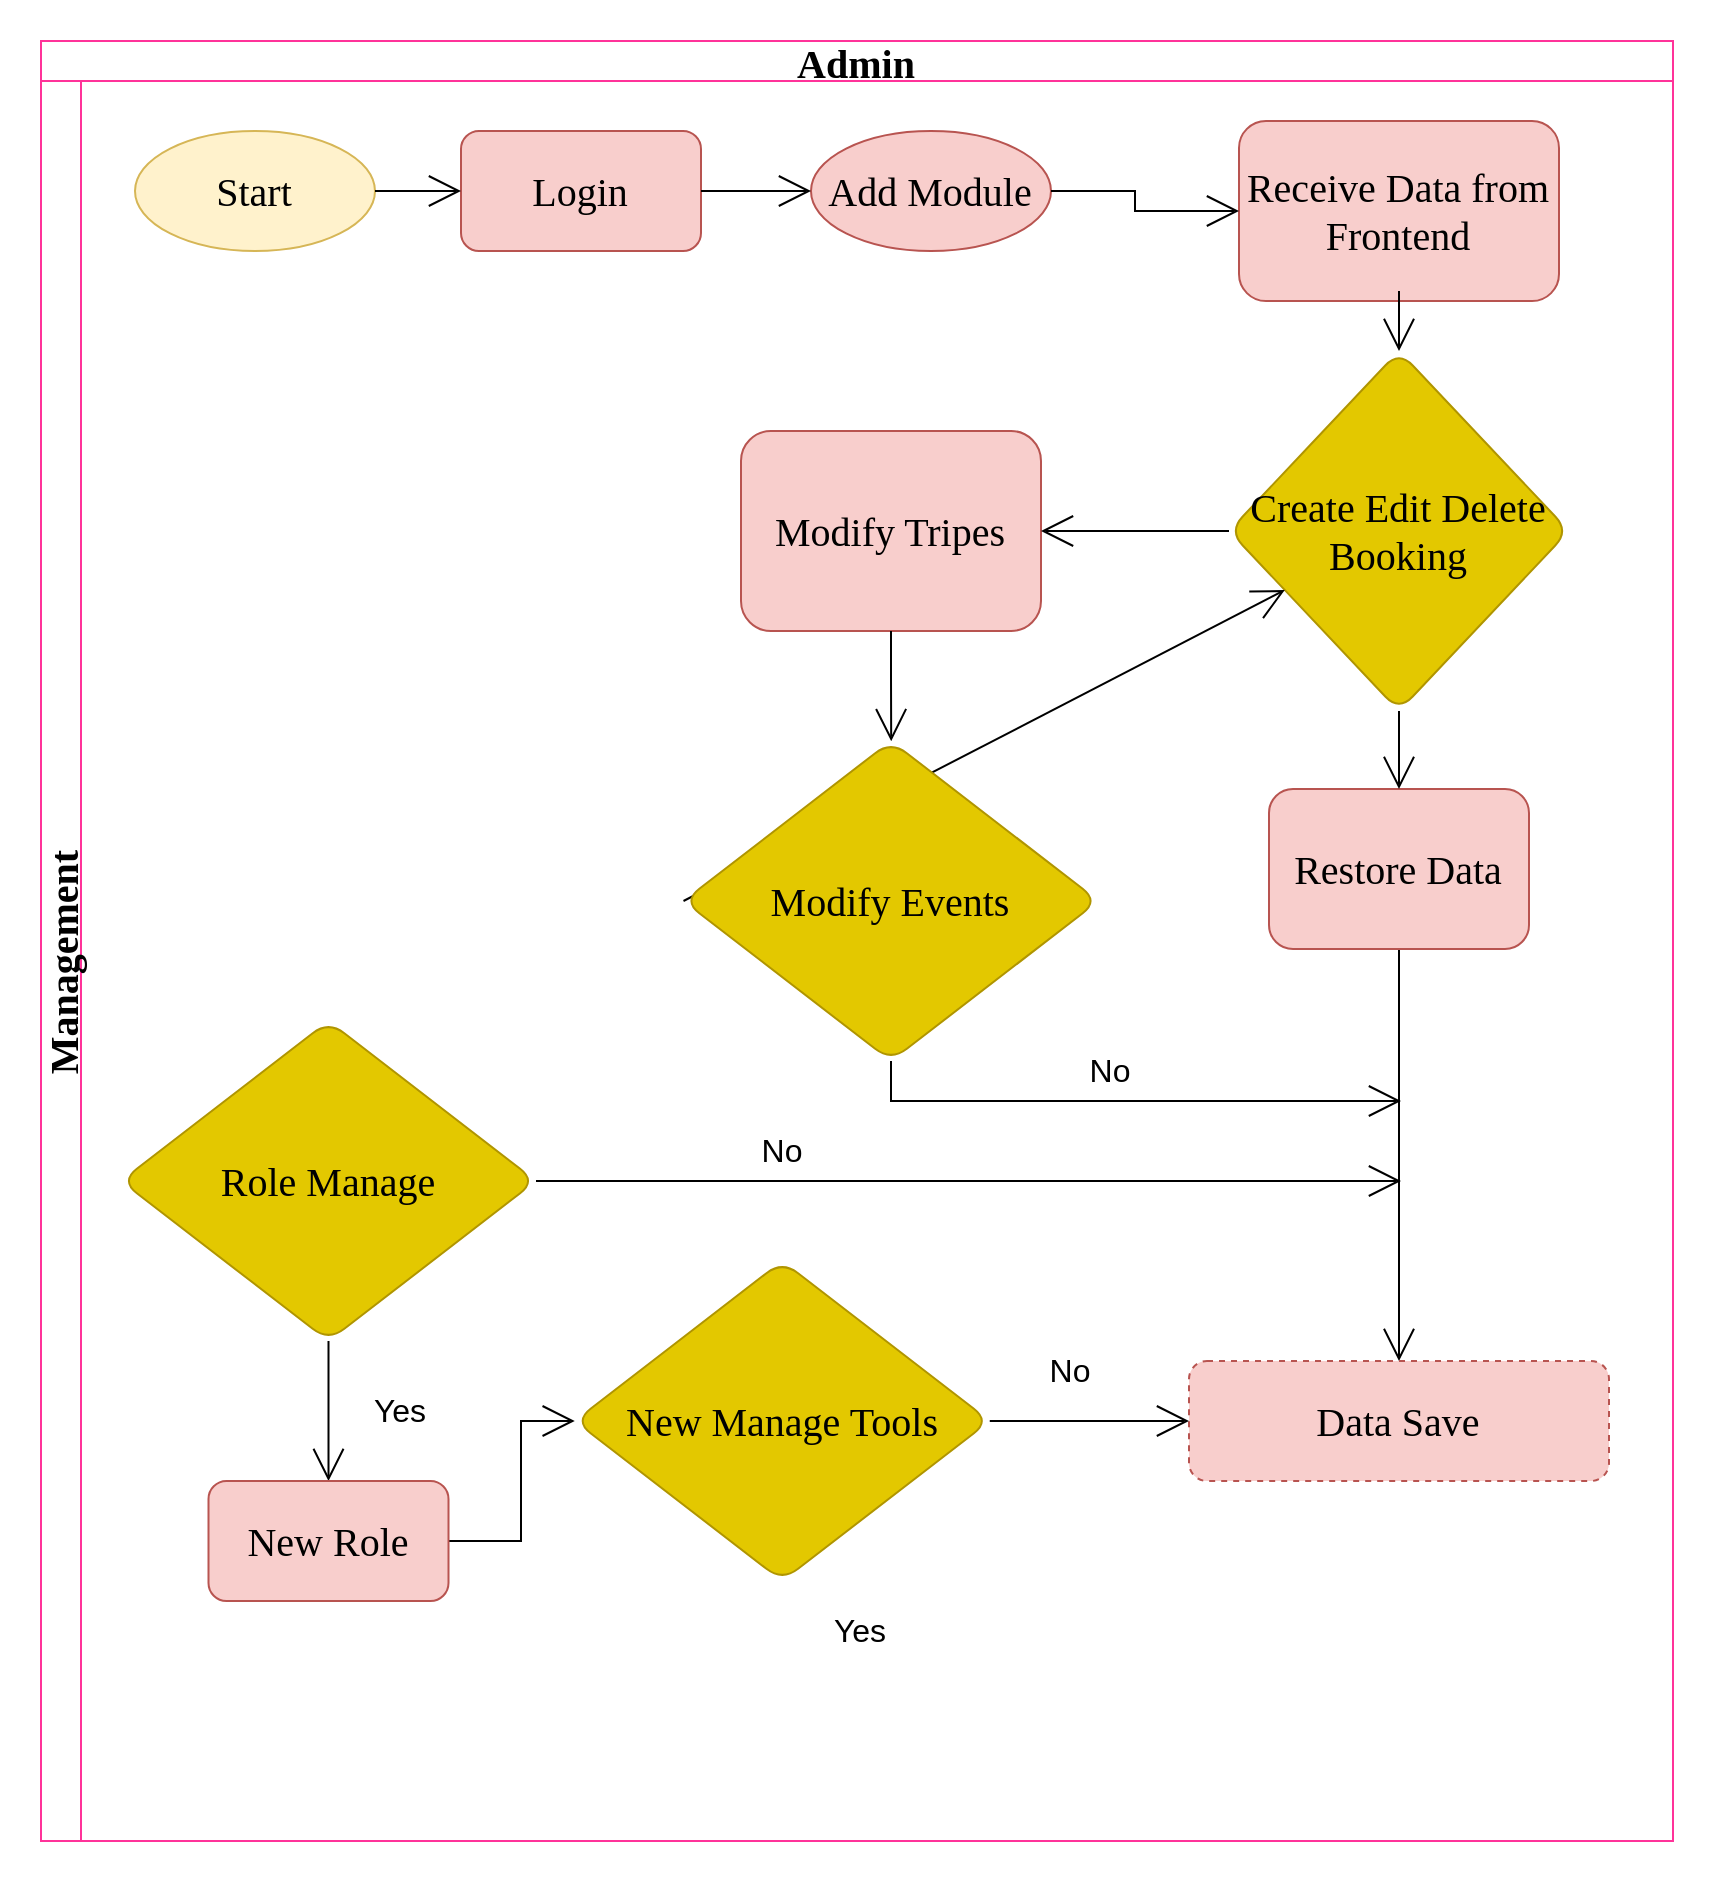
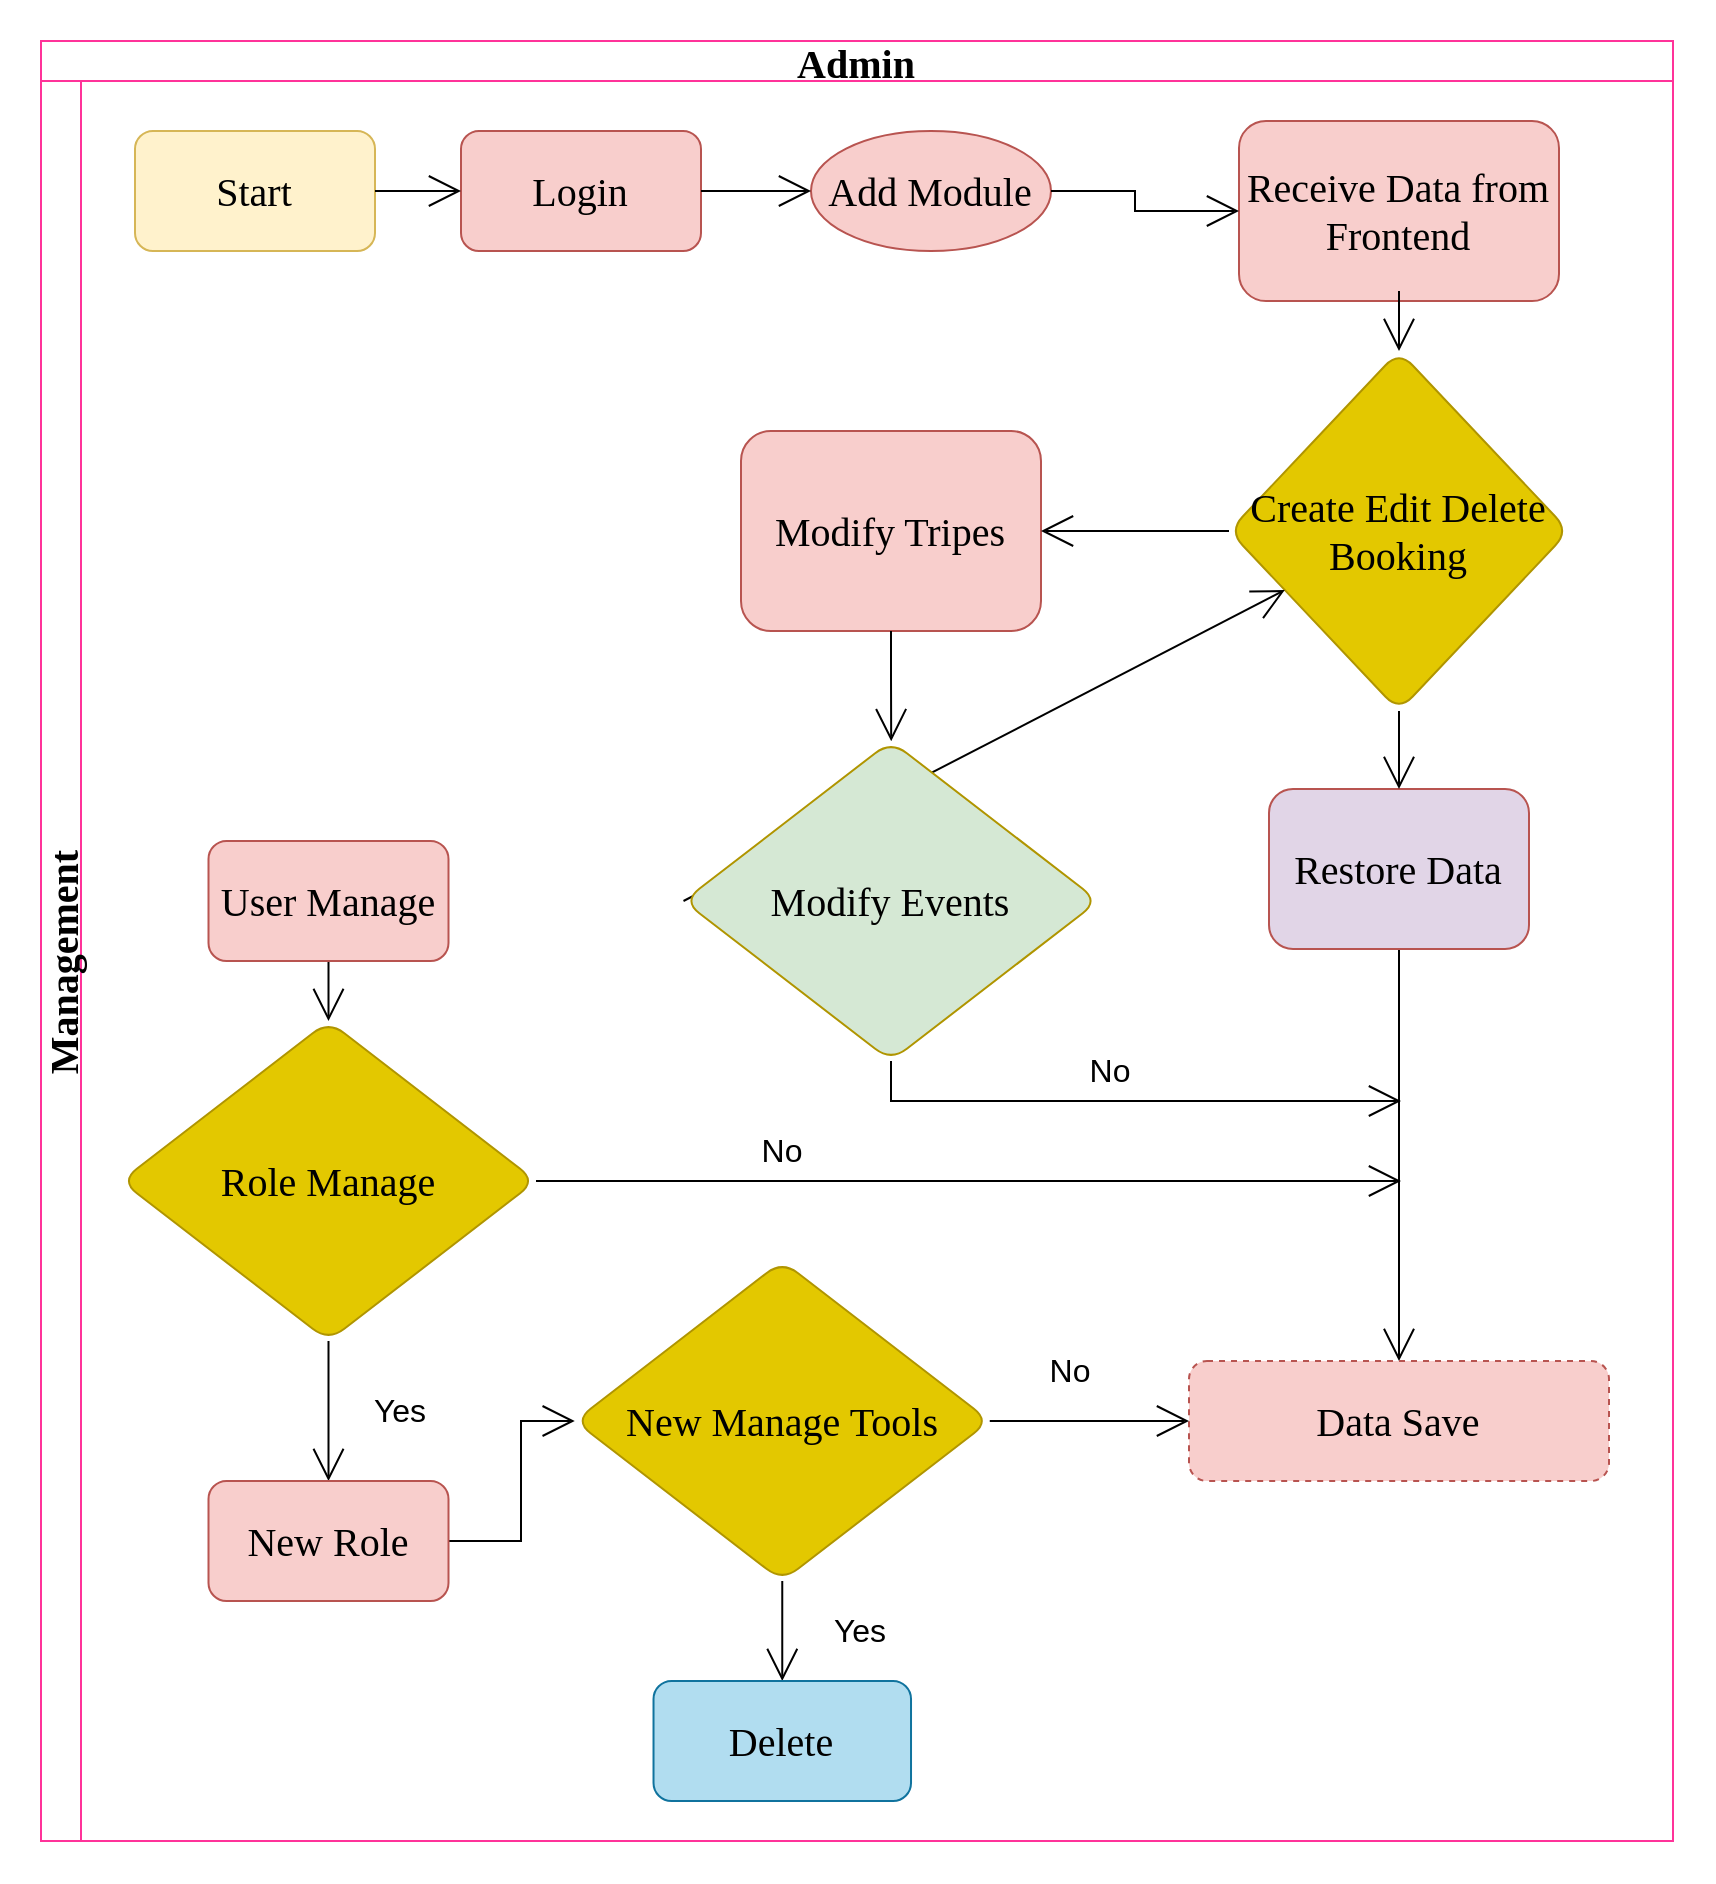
node "Start": shape ellipse -> rounded rectangle
node "Restore Data": fillcolor #f8cecc -> #e1d5e7
node "User Manage": added
node "Modify Events": fillcolor #e3c800 -> #d5e8d4
edge "User Manage" -> "Role Manage": added
edge "New Manage Tools" -> "Delete": added
node "Delete": added
